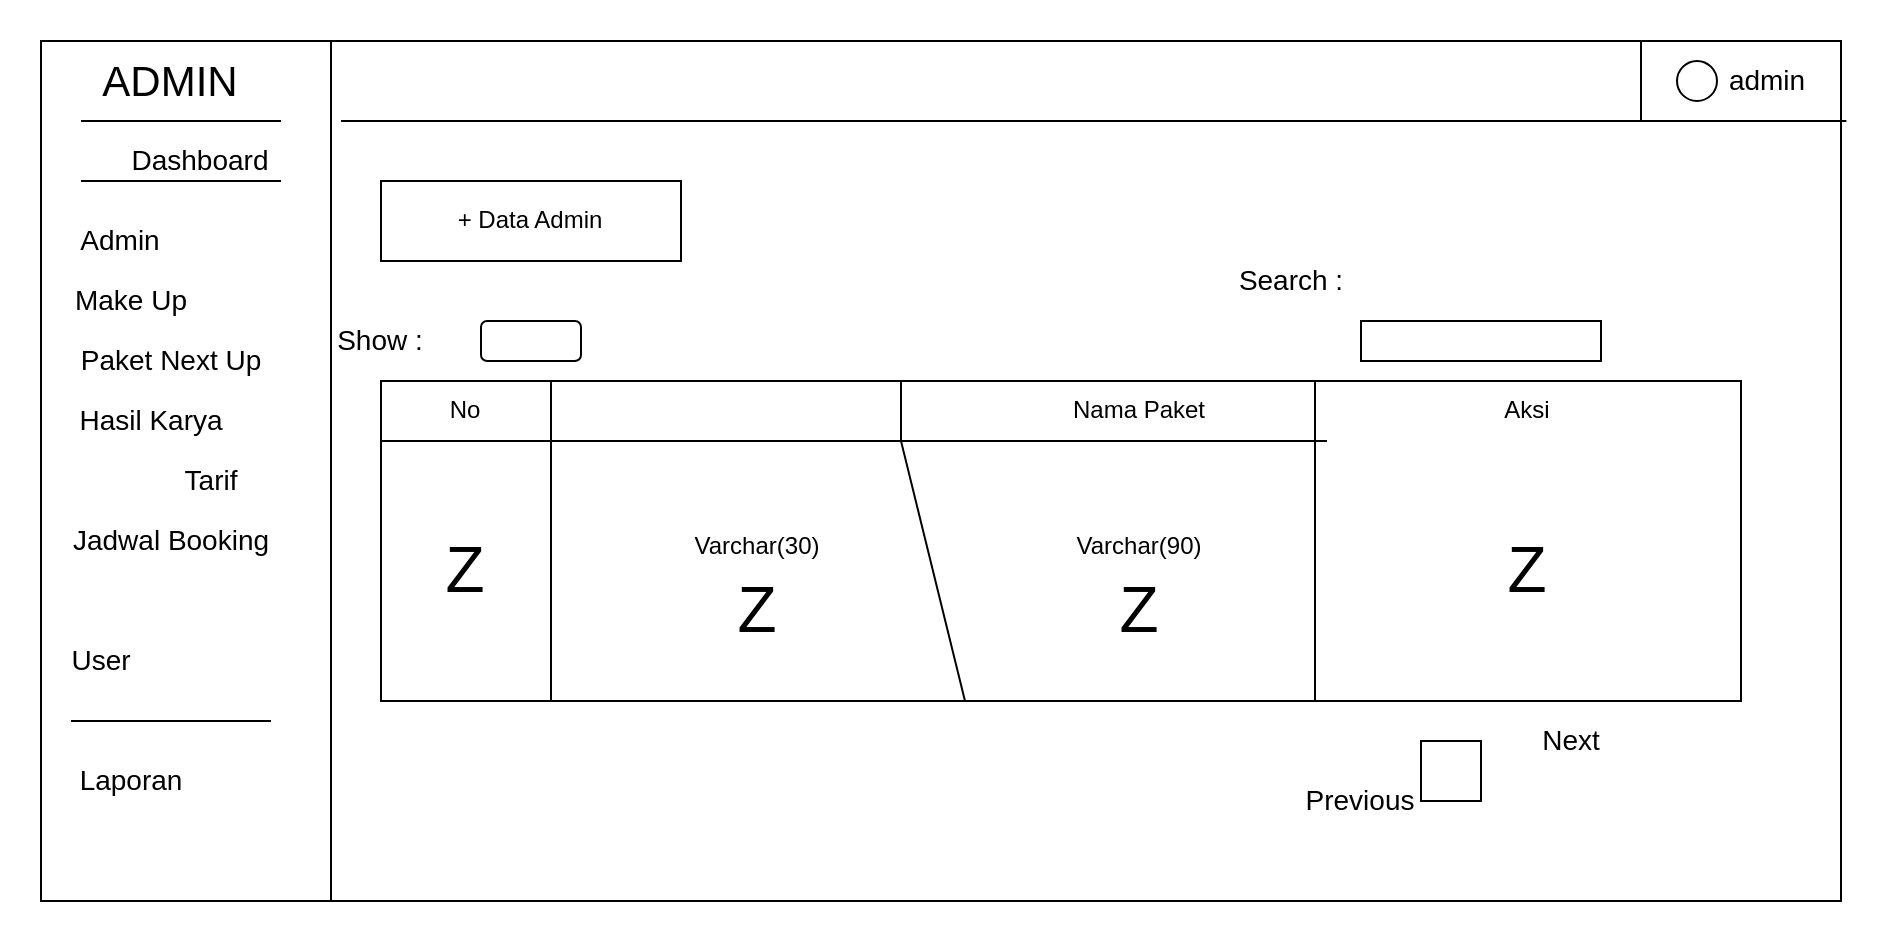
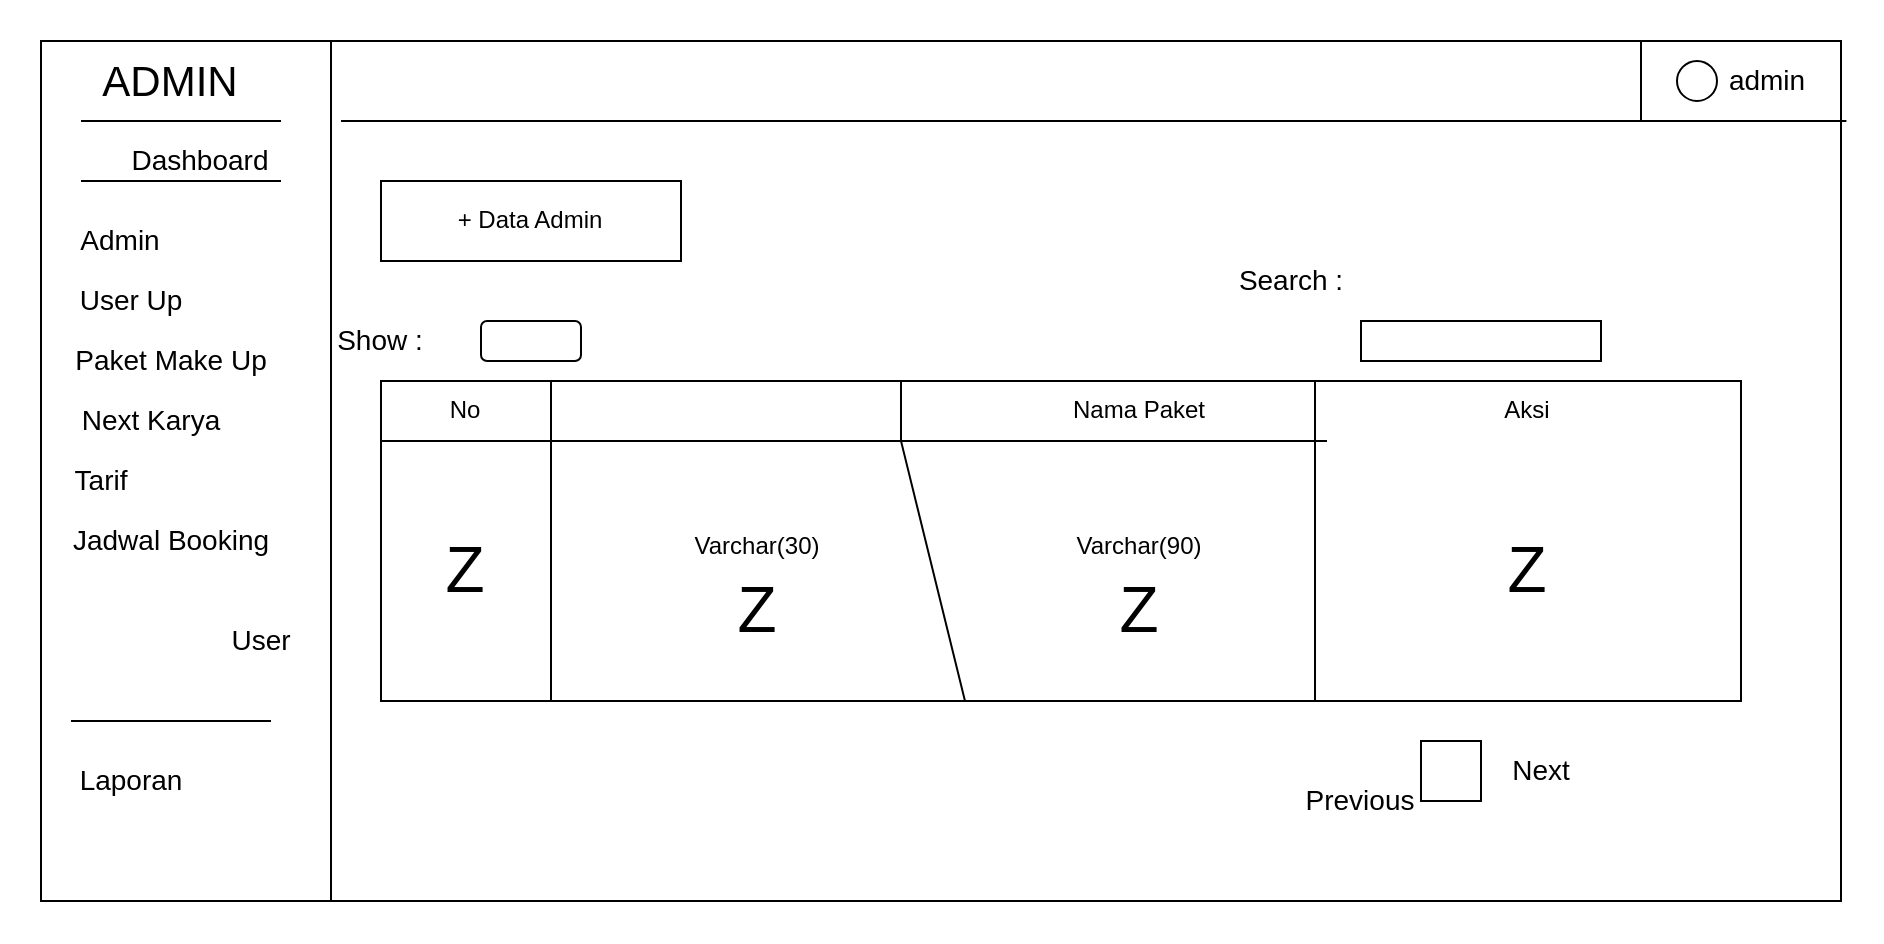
node "Make Up": label "Make Up" -> "User Up"
node "Paket Next Up": label "Paket Next Up" -> "Paket Make Up"
node "Hasil Karya": label "Hasil Karya" -> "Next Karya"
node "Tarif": moved (211, 481) -> (101, 481)
node "User": moved (101, 661) -> (261, 641)
node "Next": moved (1571, 741) -> (1541, 771)
